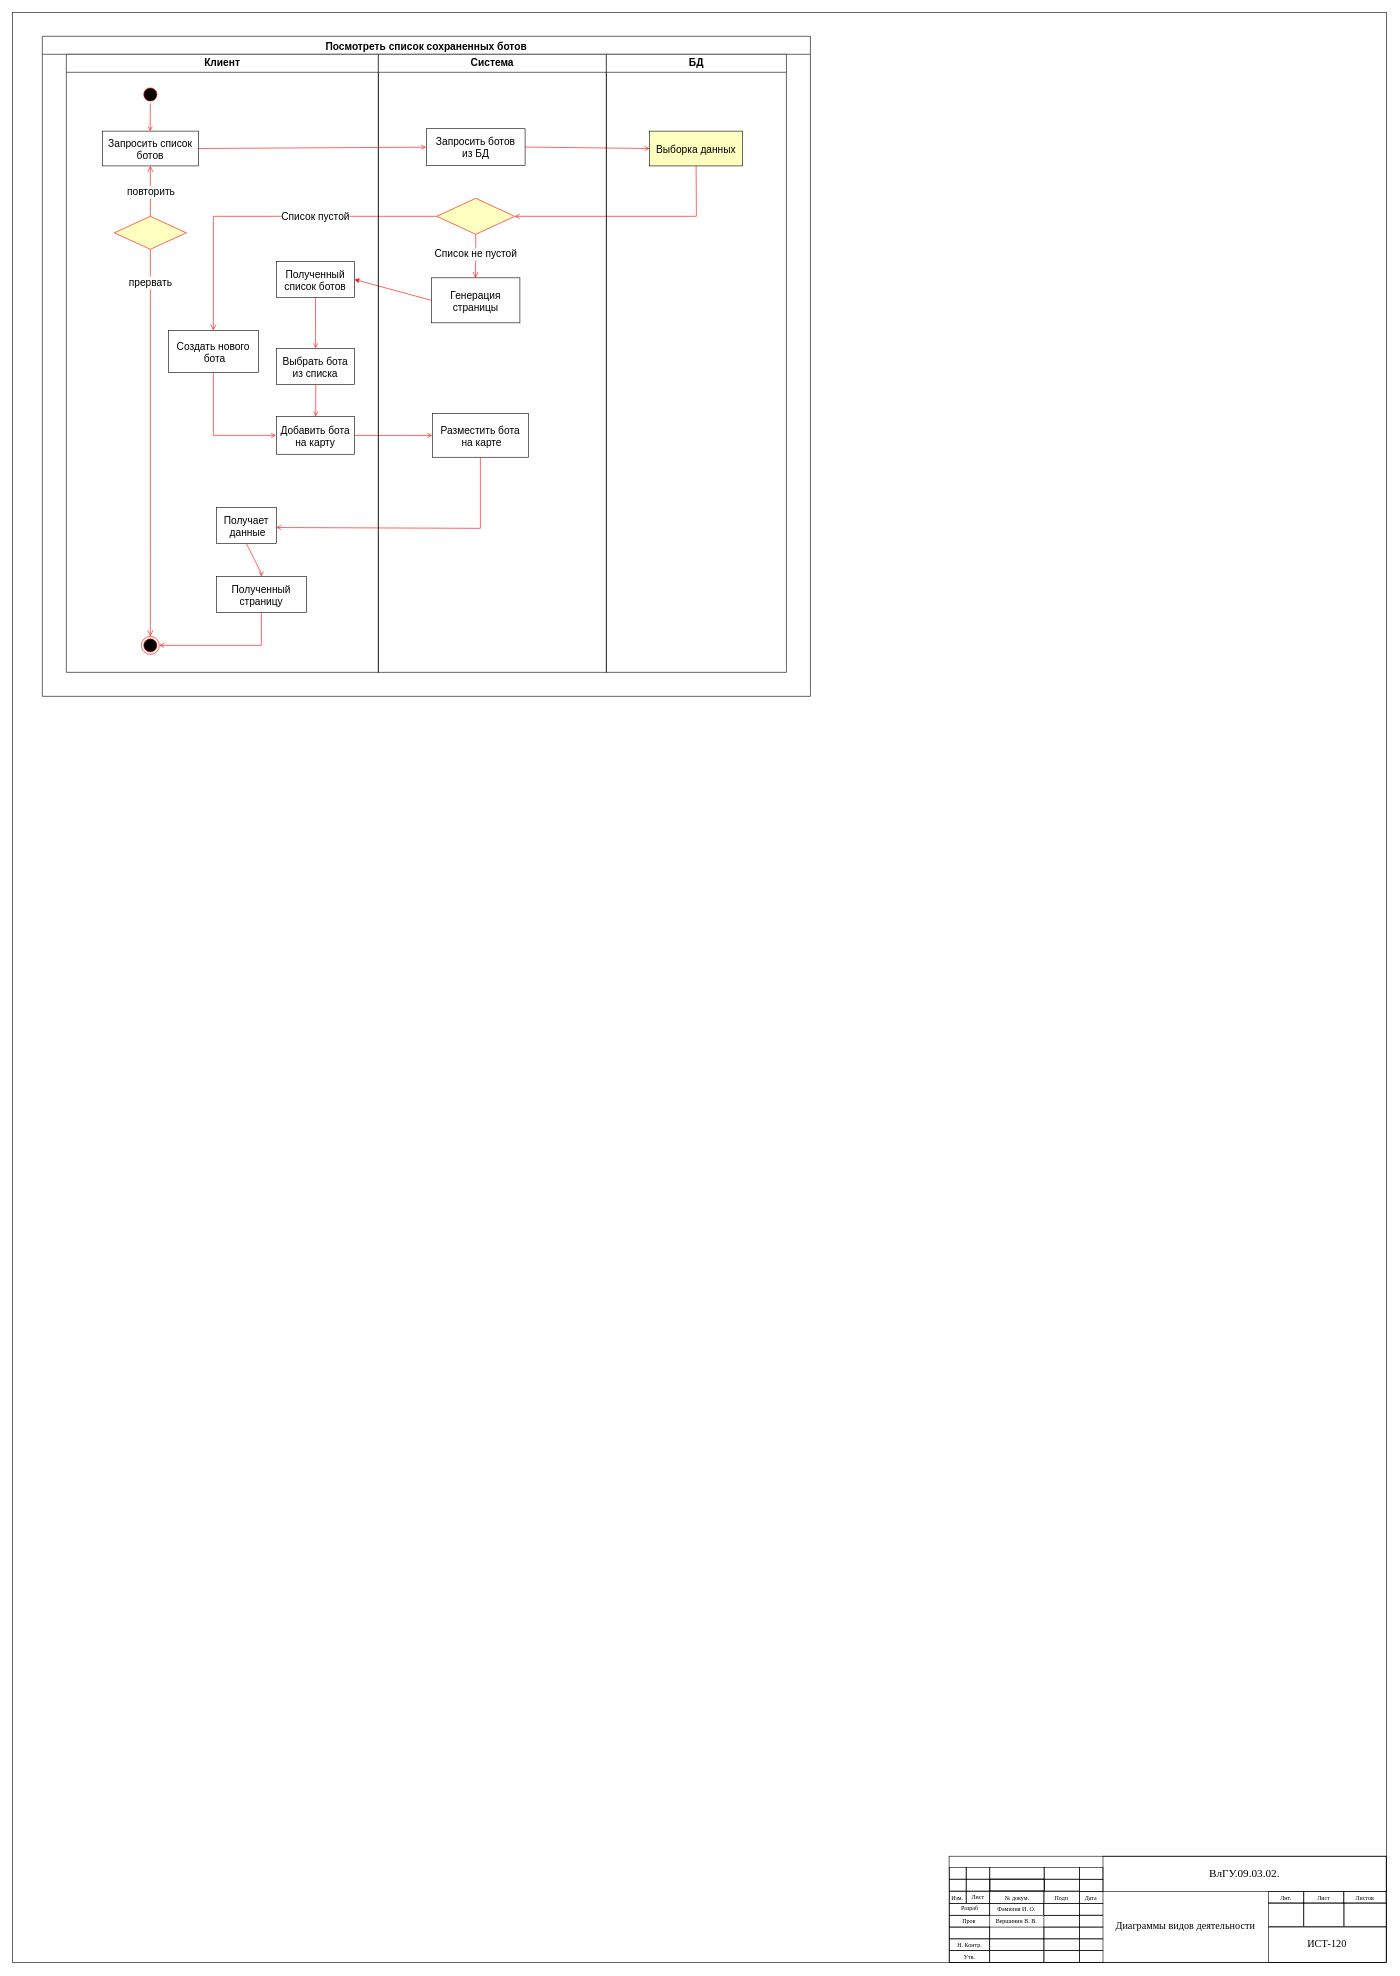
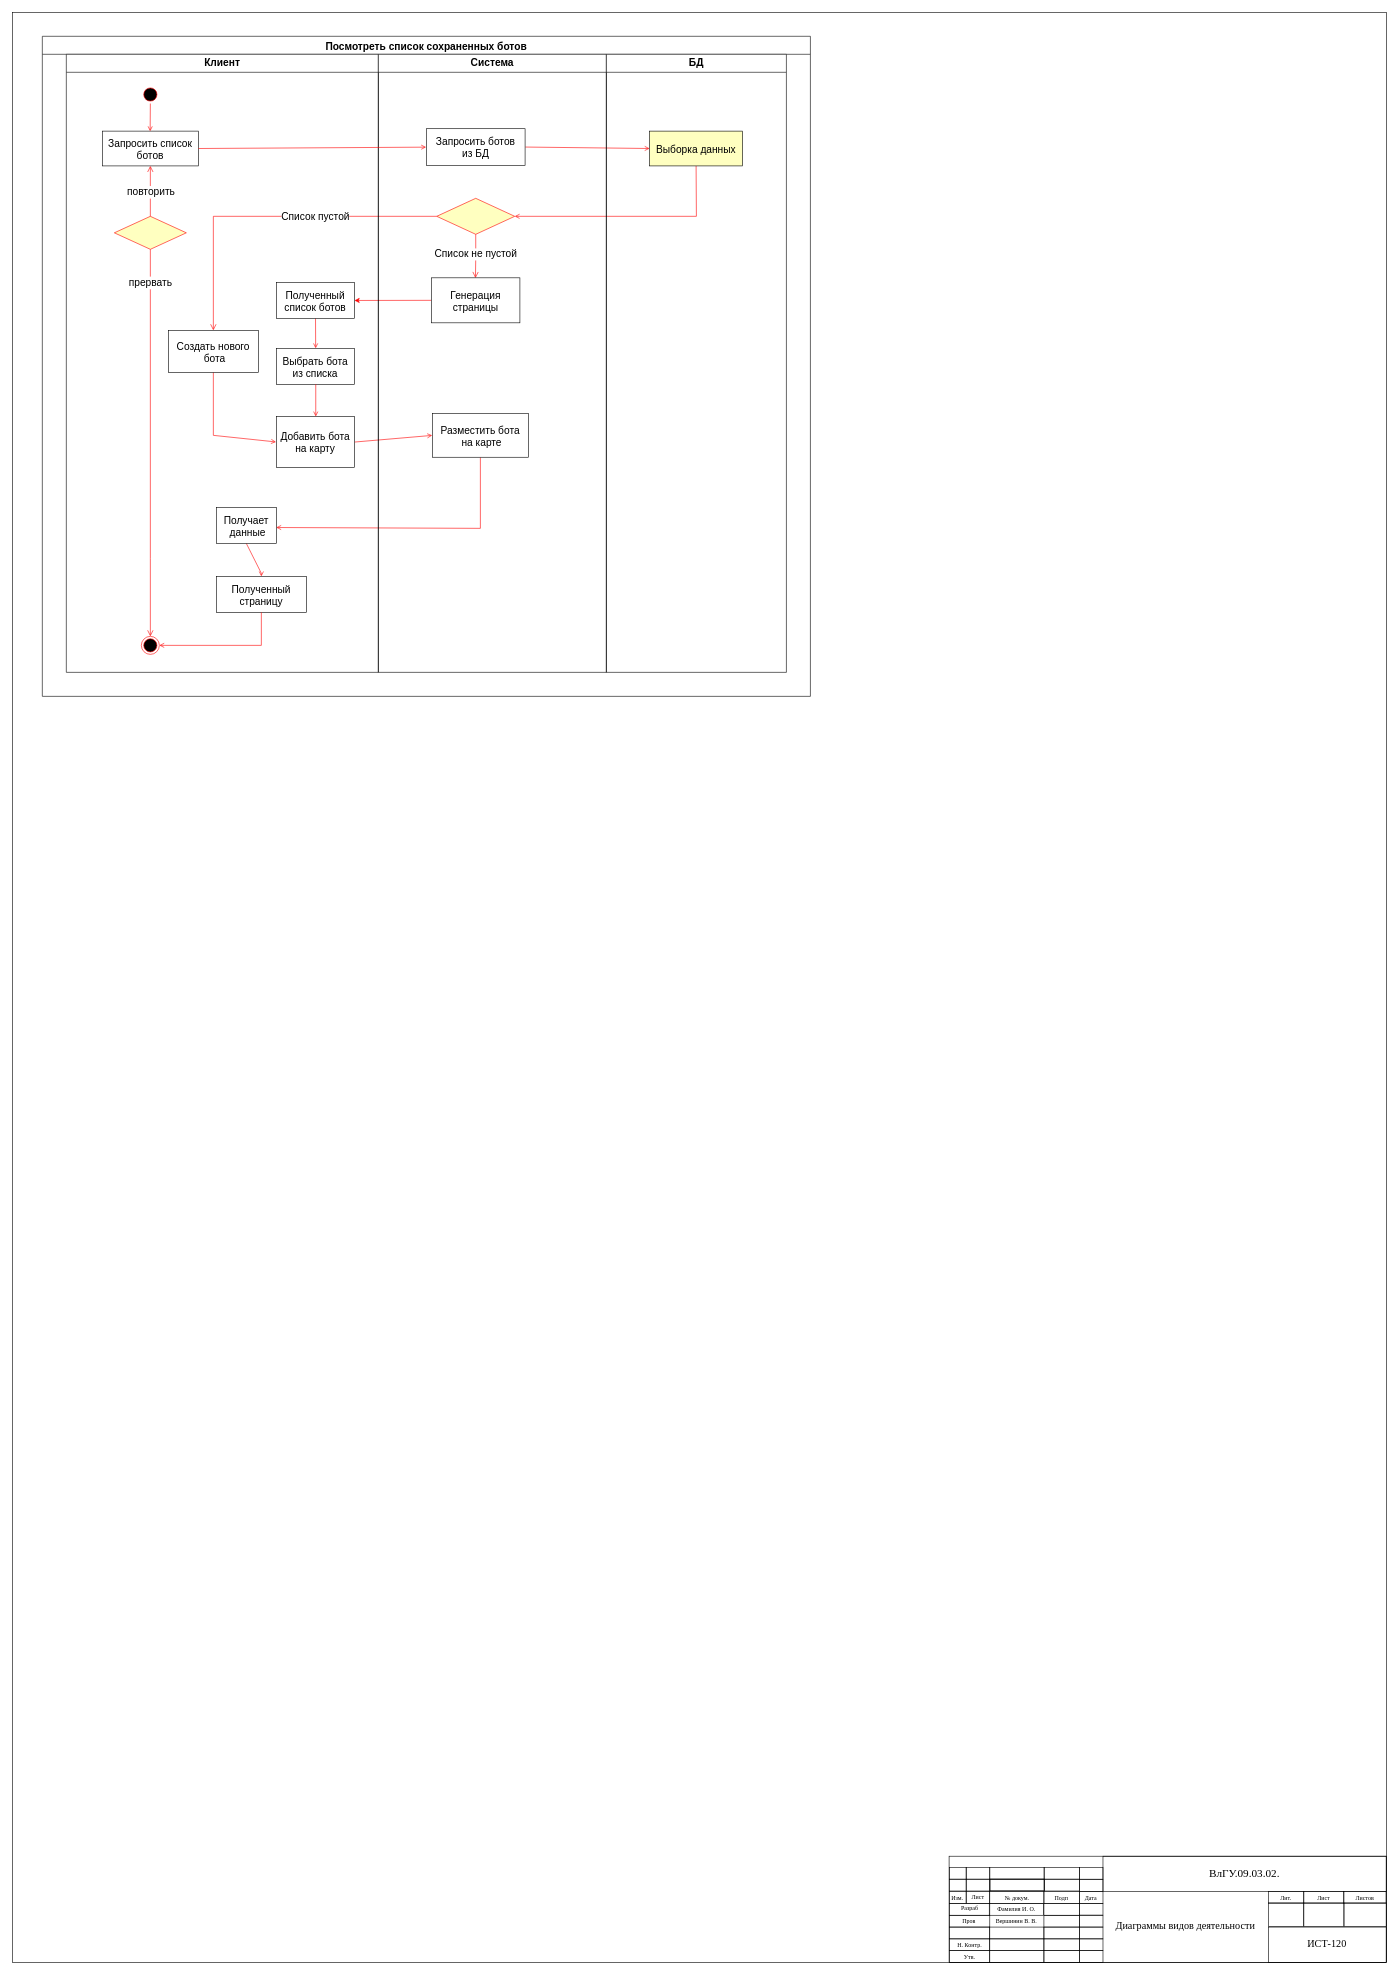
node "Полученный список ботов": moved (315, 279) -> (315, 300)
node "Добавить бота на карту": size 78x38 -> 78x51
